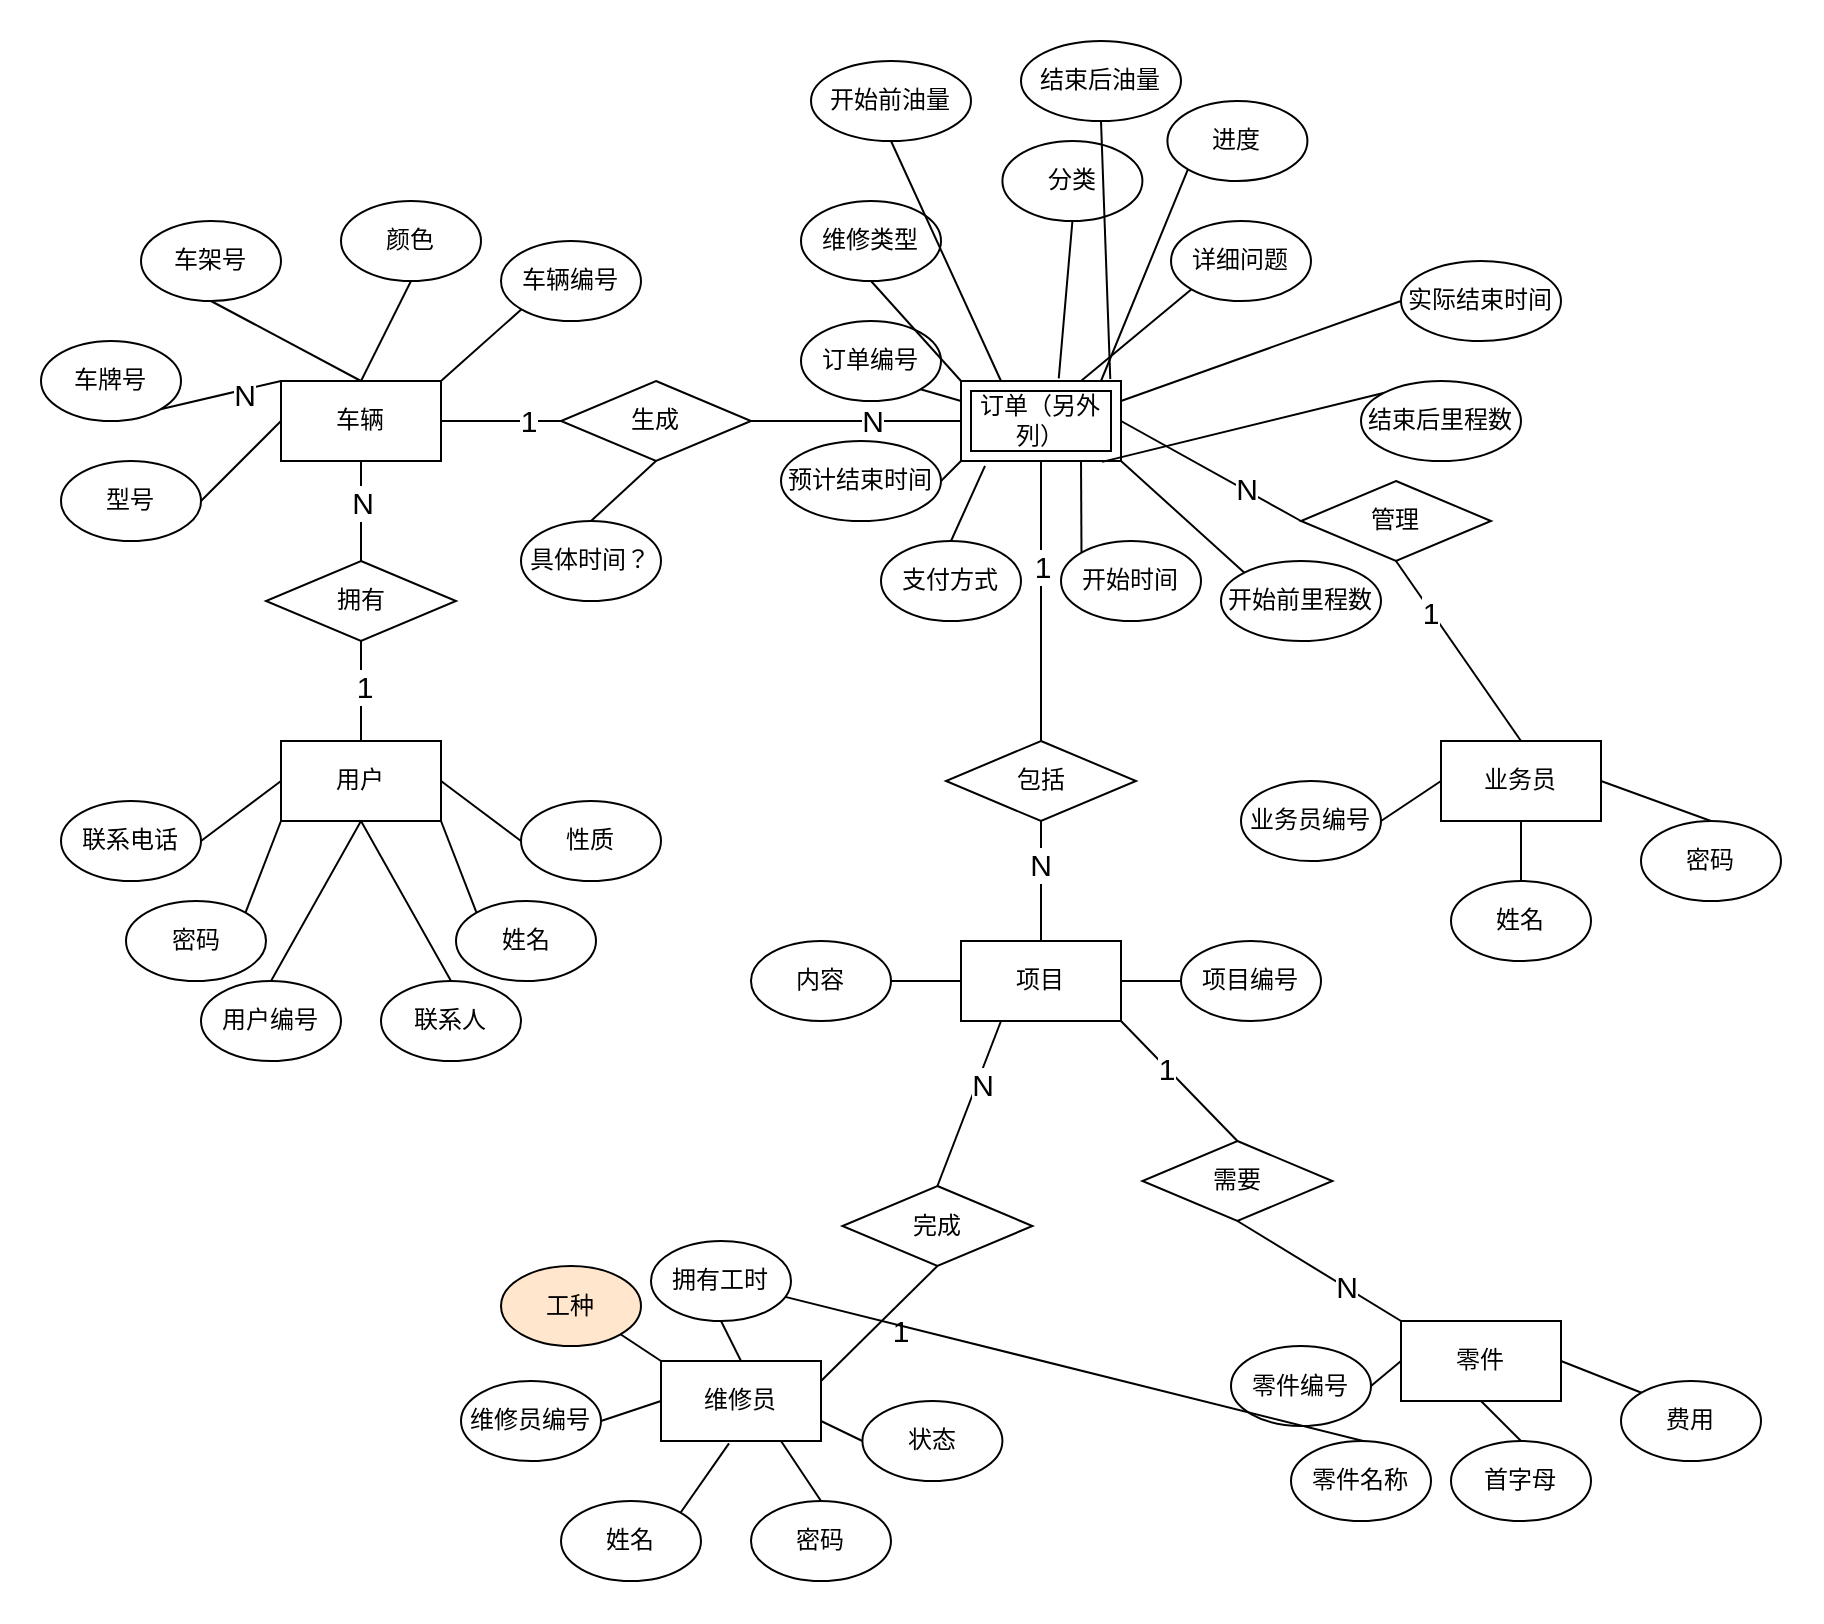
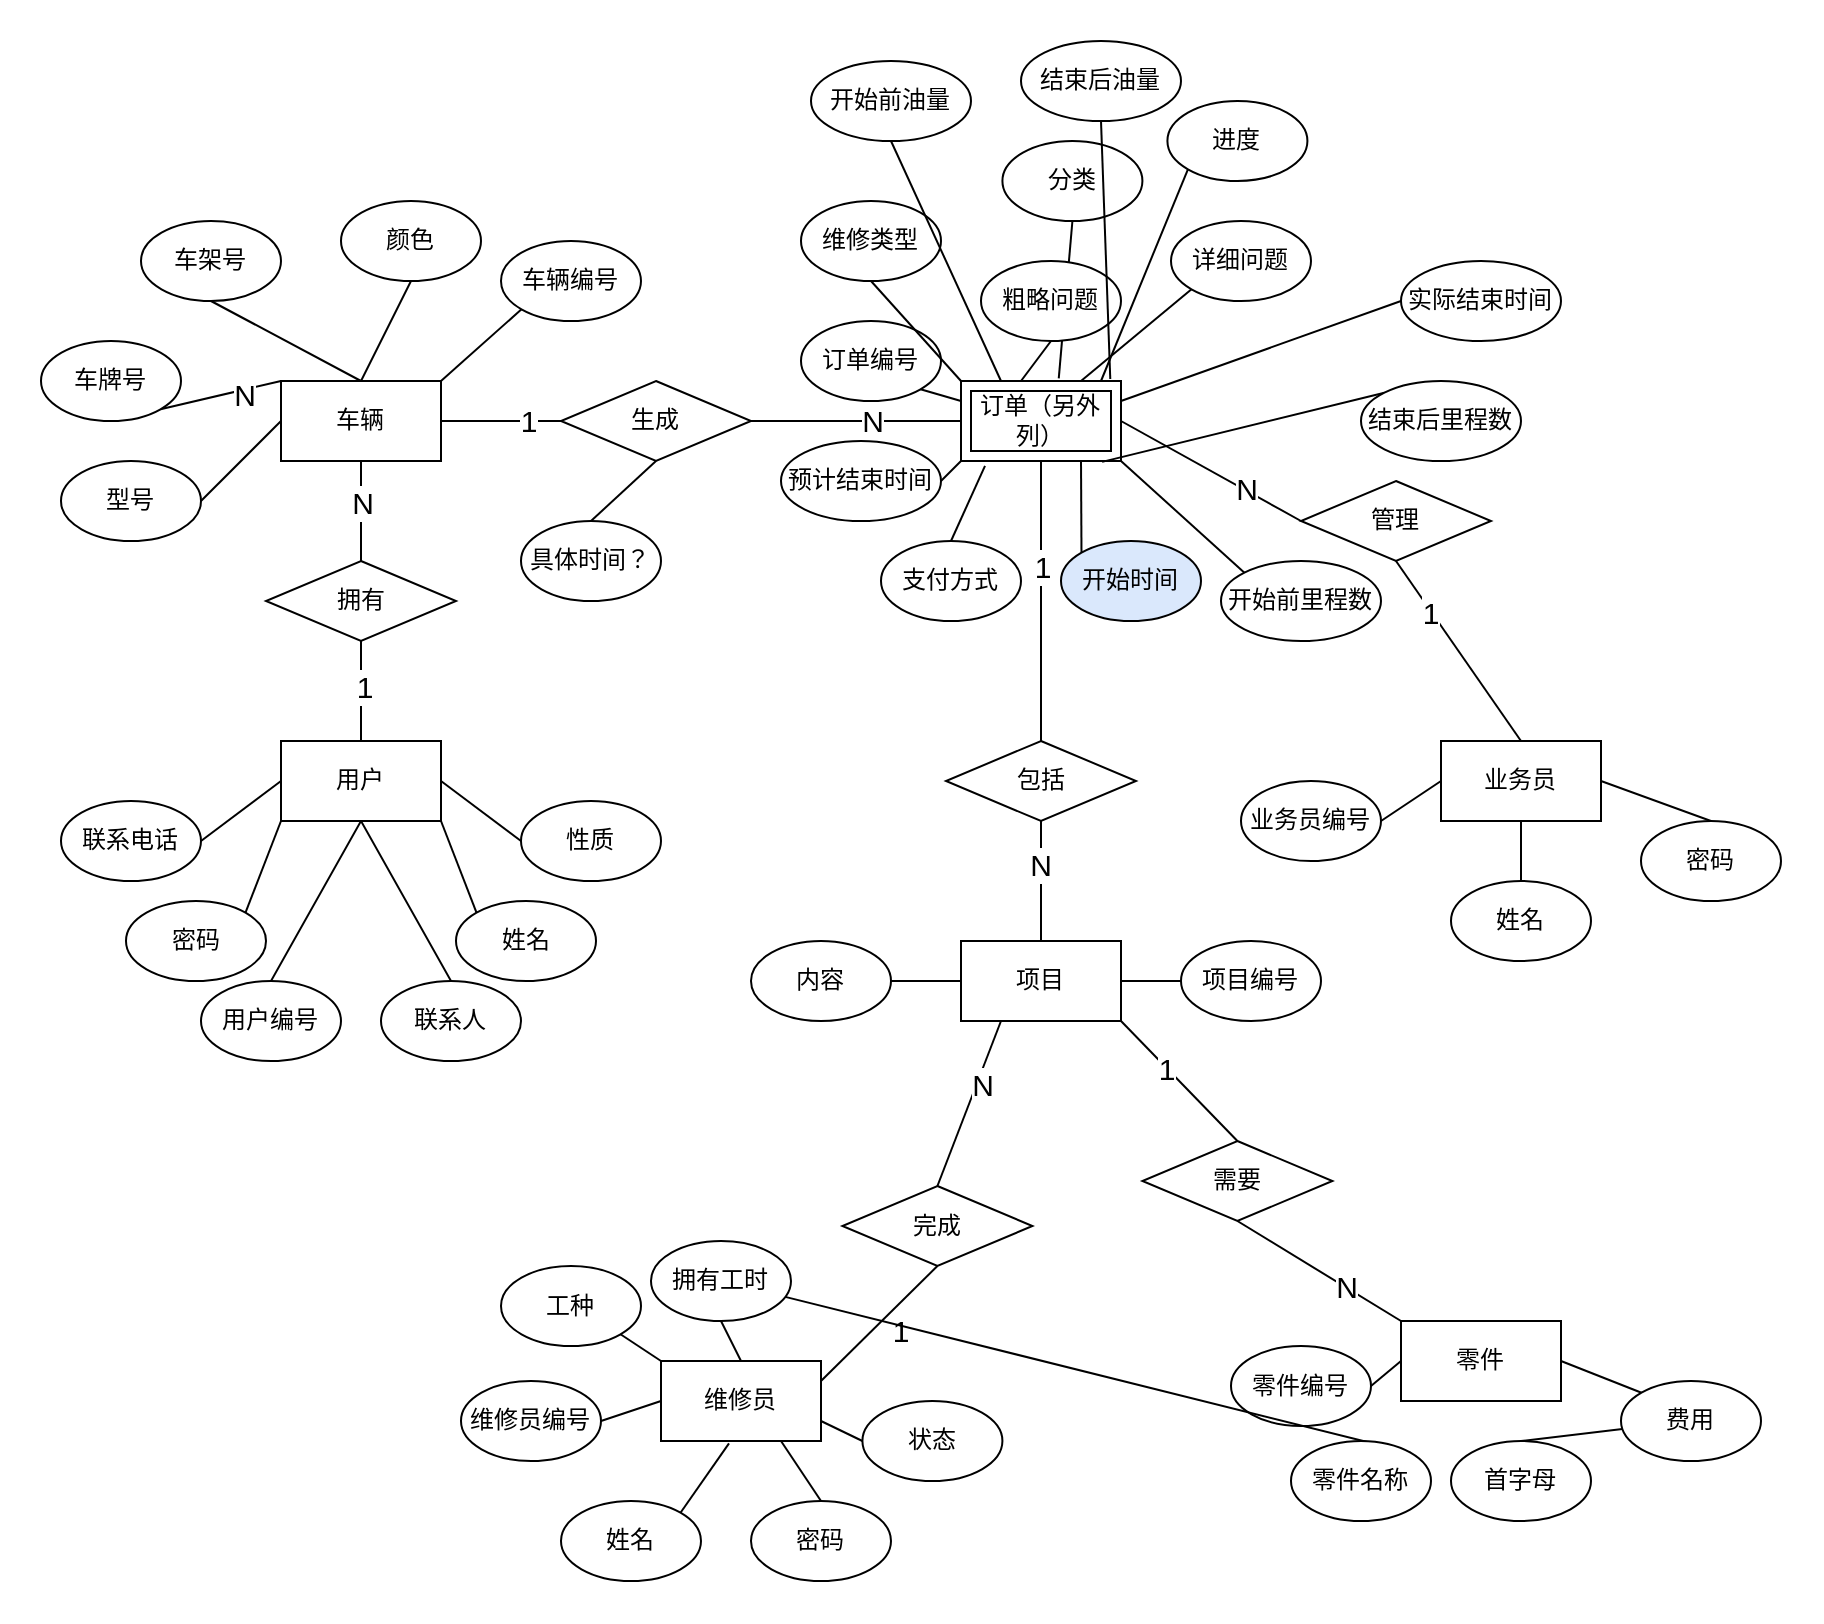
node "粗略问题": added
edge "粗略问题" -- "订单（另外列）": added
node "开始时间": fillcolor #ffffff -> #dae8fc
node "工种": fillcolor #ffe6cc -> #ffffff
edge "零件" -- "首字母": now "费用" -- "首字母"
